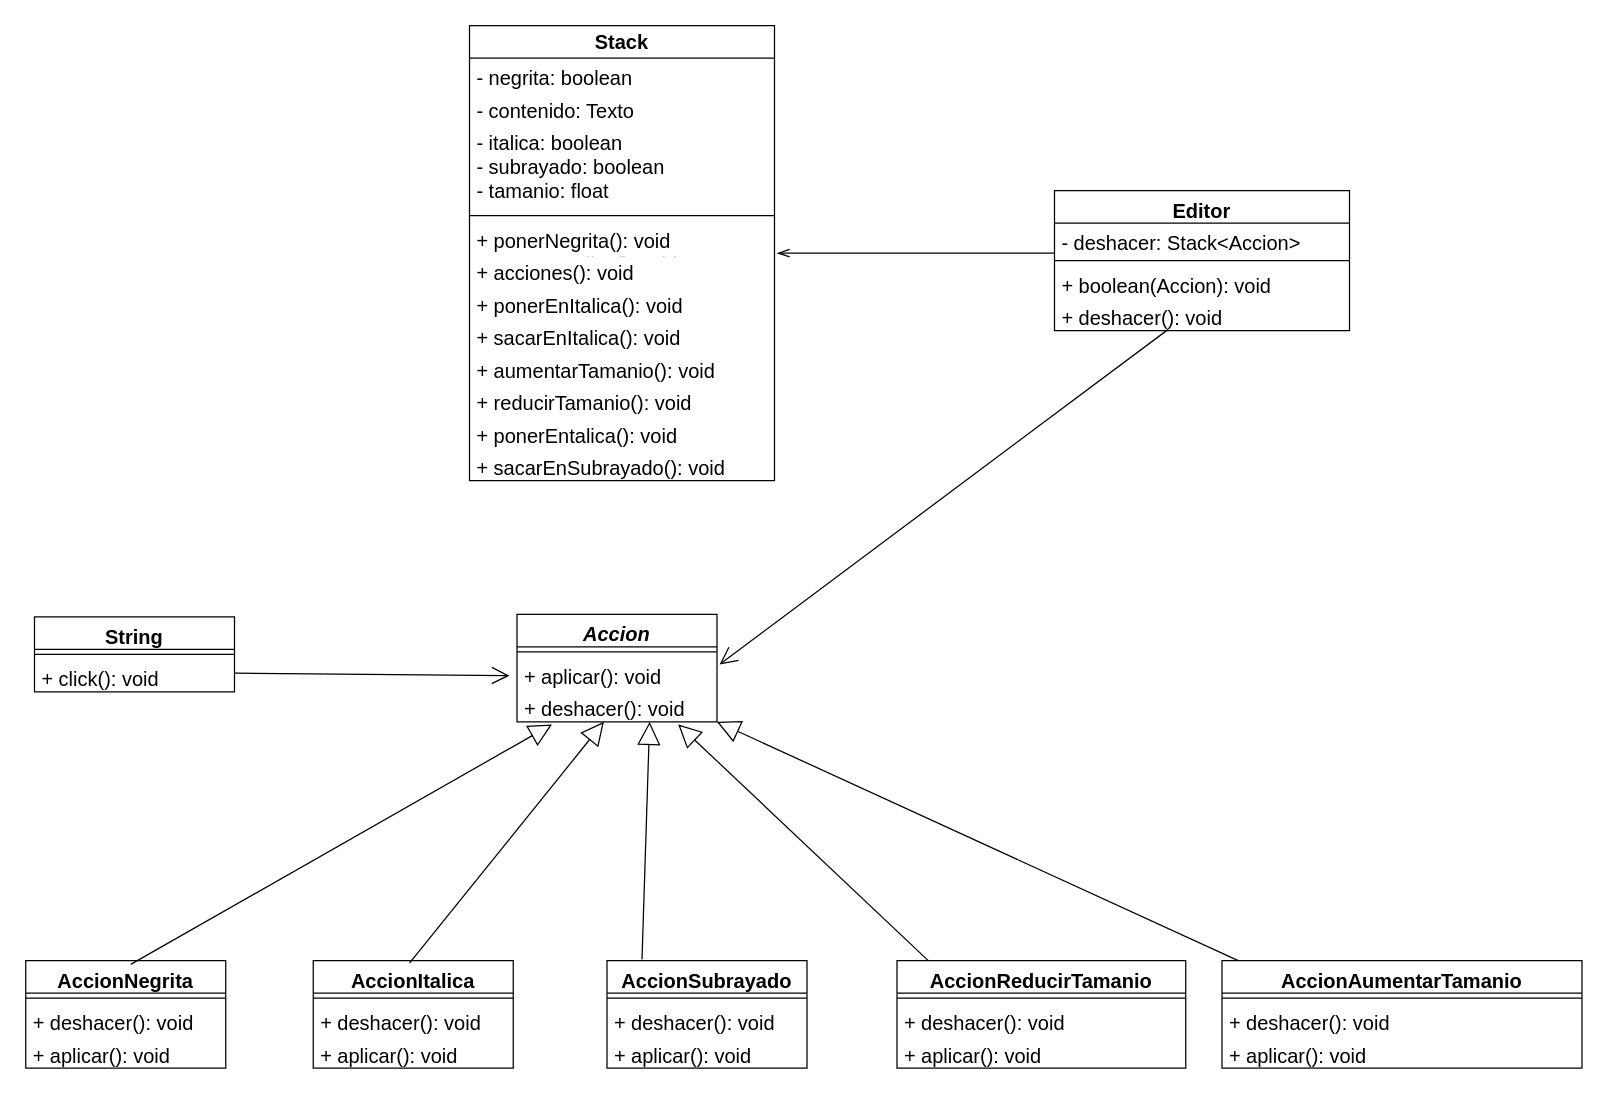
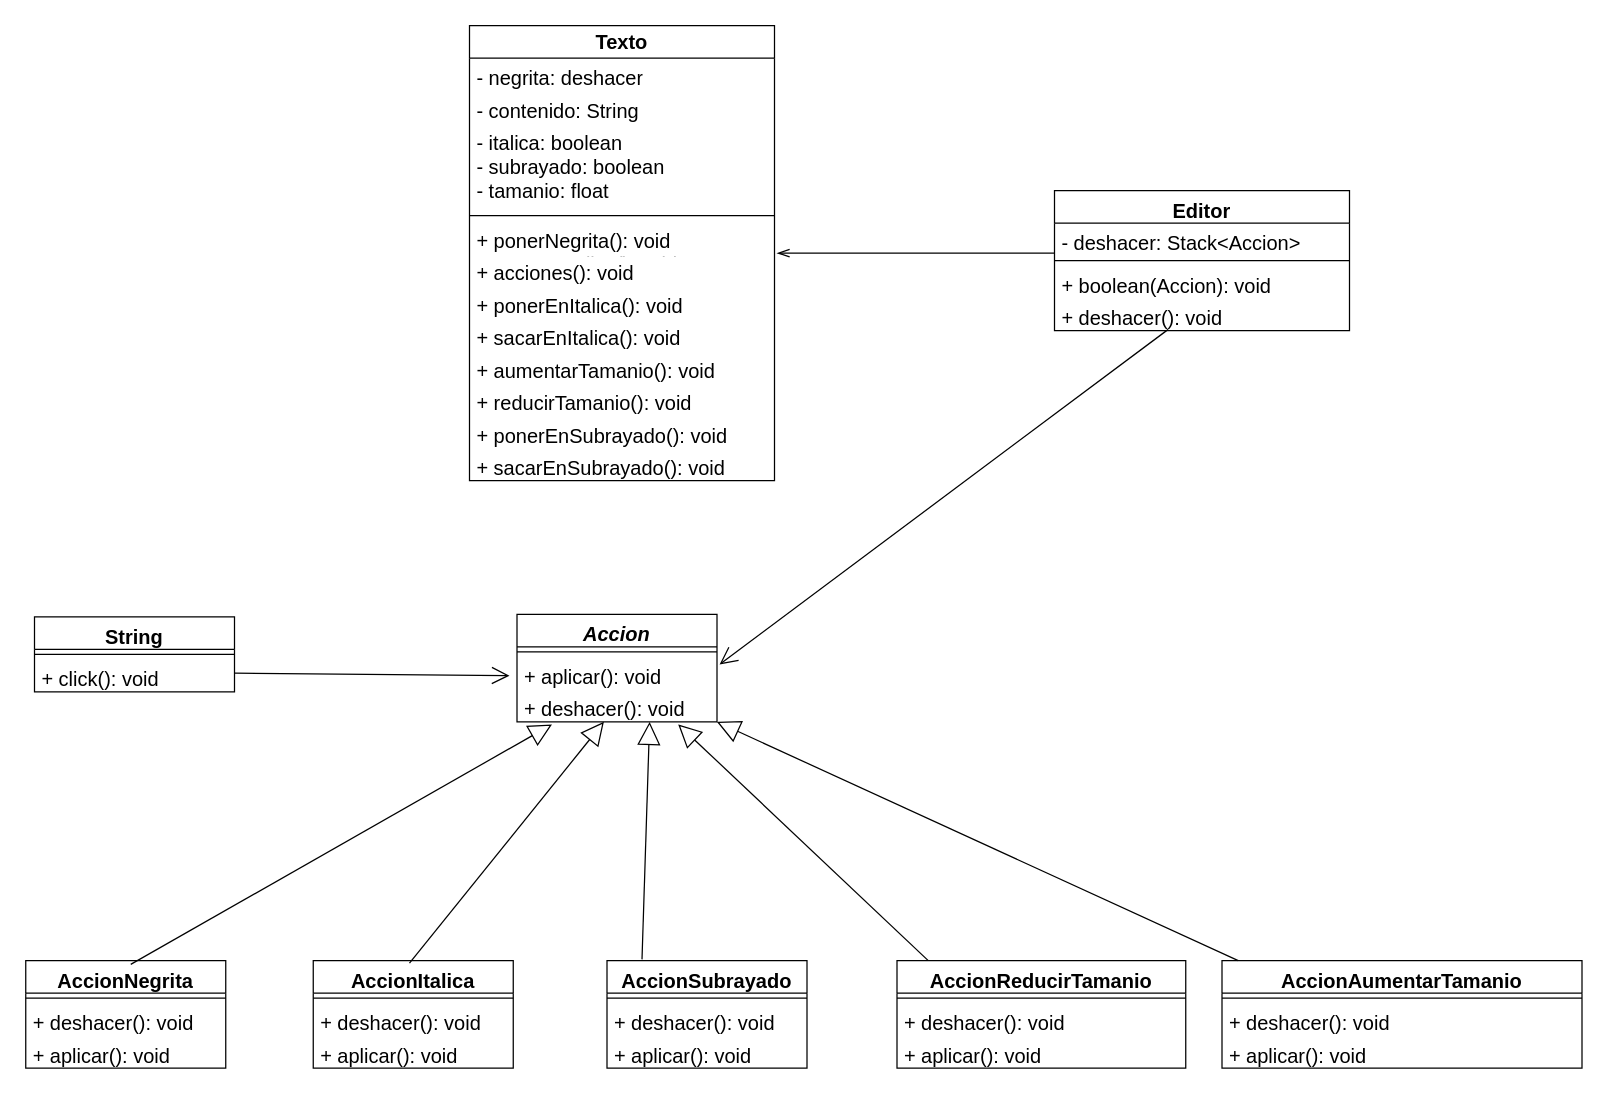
node "Stack": label "Stack" -> "Texto"
node "- negrita: boolean": label "- negrita: boolean" -> "- negrita: deshacer"
node "- contenido: Texto": label "- contenido: Texto" -> "- contenido: String"
node "+ ponerEntalica(): void": label "+ ponerEntalica(): void" -> "+ ponerEnSubrayado(): void"
